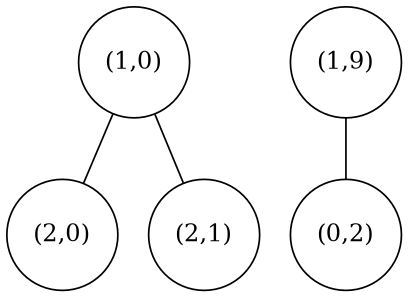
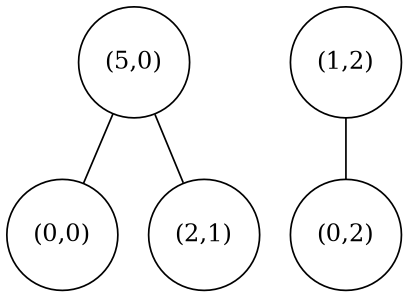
node "(1,0)": label "(1,0)" -> "(5,0)"
node "(1,9)": label "(1,9)" -> "(1,2)"
node "(2,0)": label "(2,0)" -> "(0,0)"
